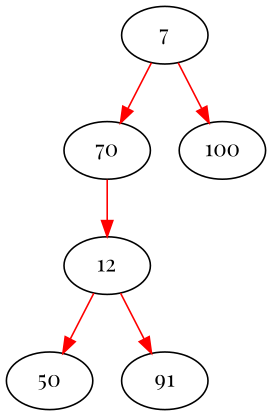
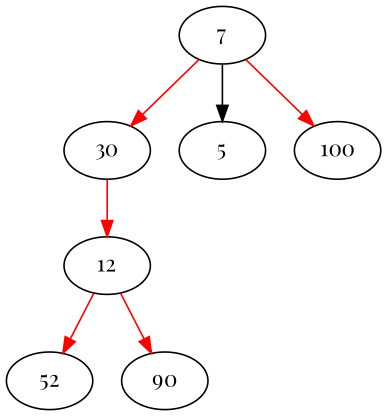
node "70": label "70" -> "30"
node "5": added
node "50": label "50" -> "52"
node "91": label "91" -> "90"
